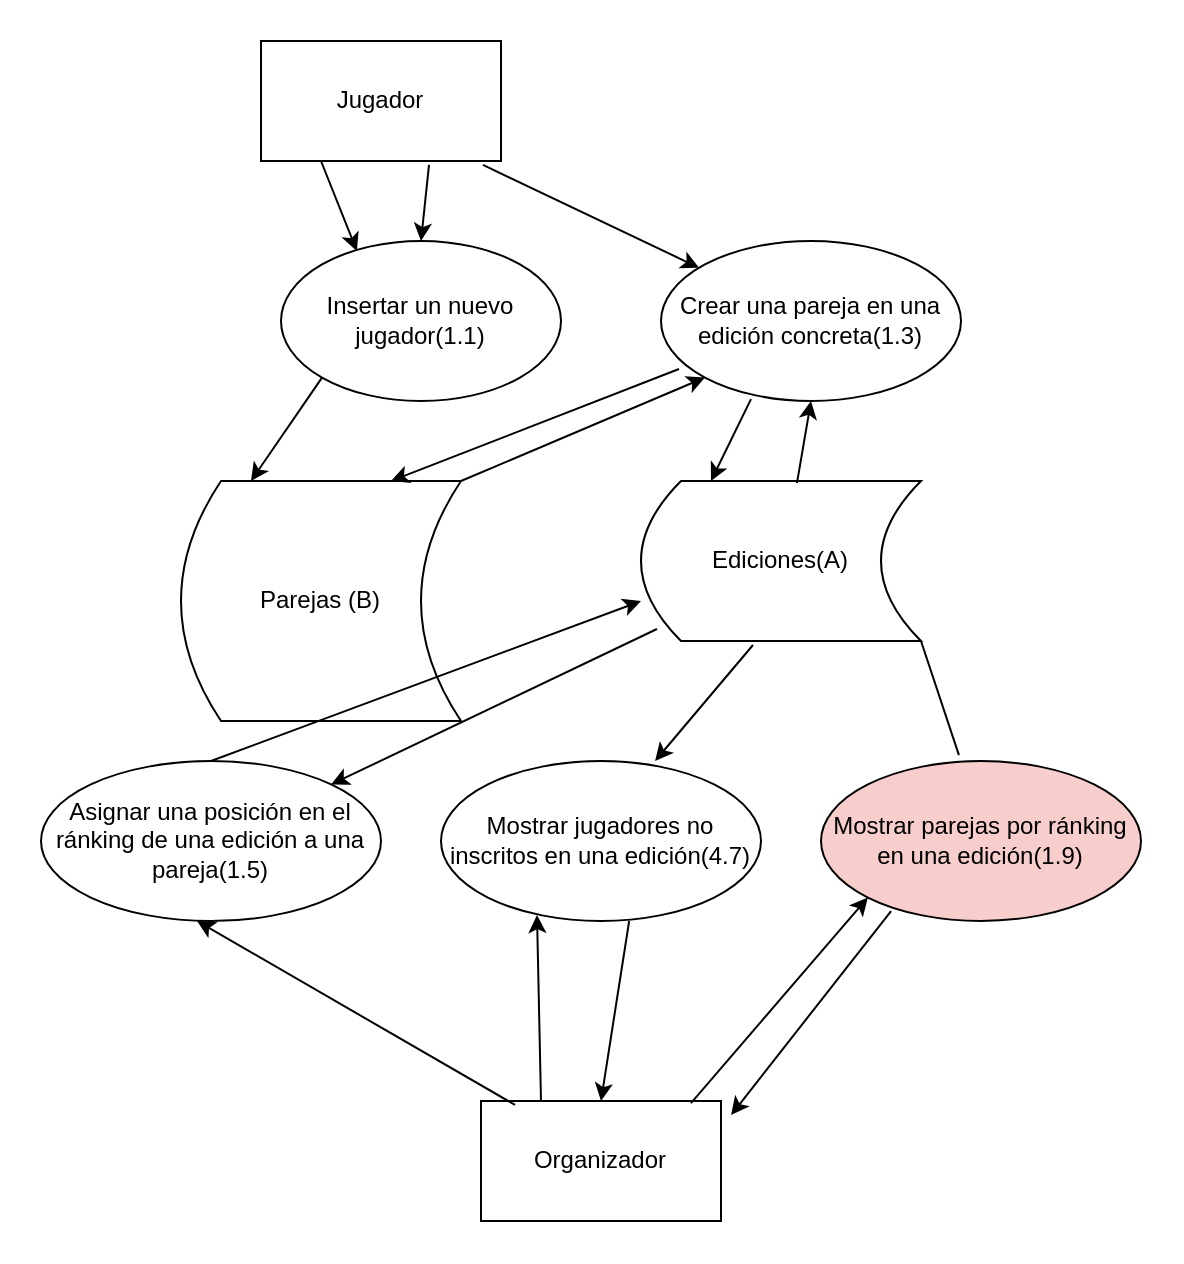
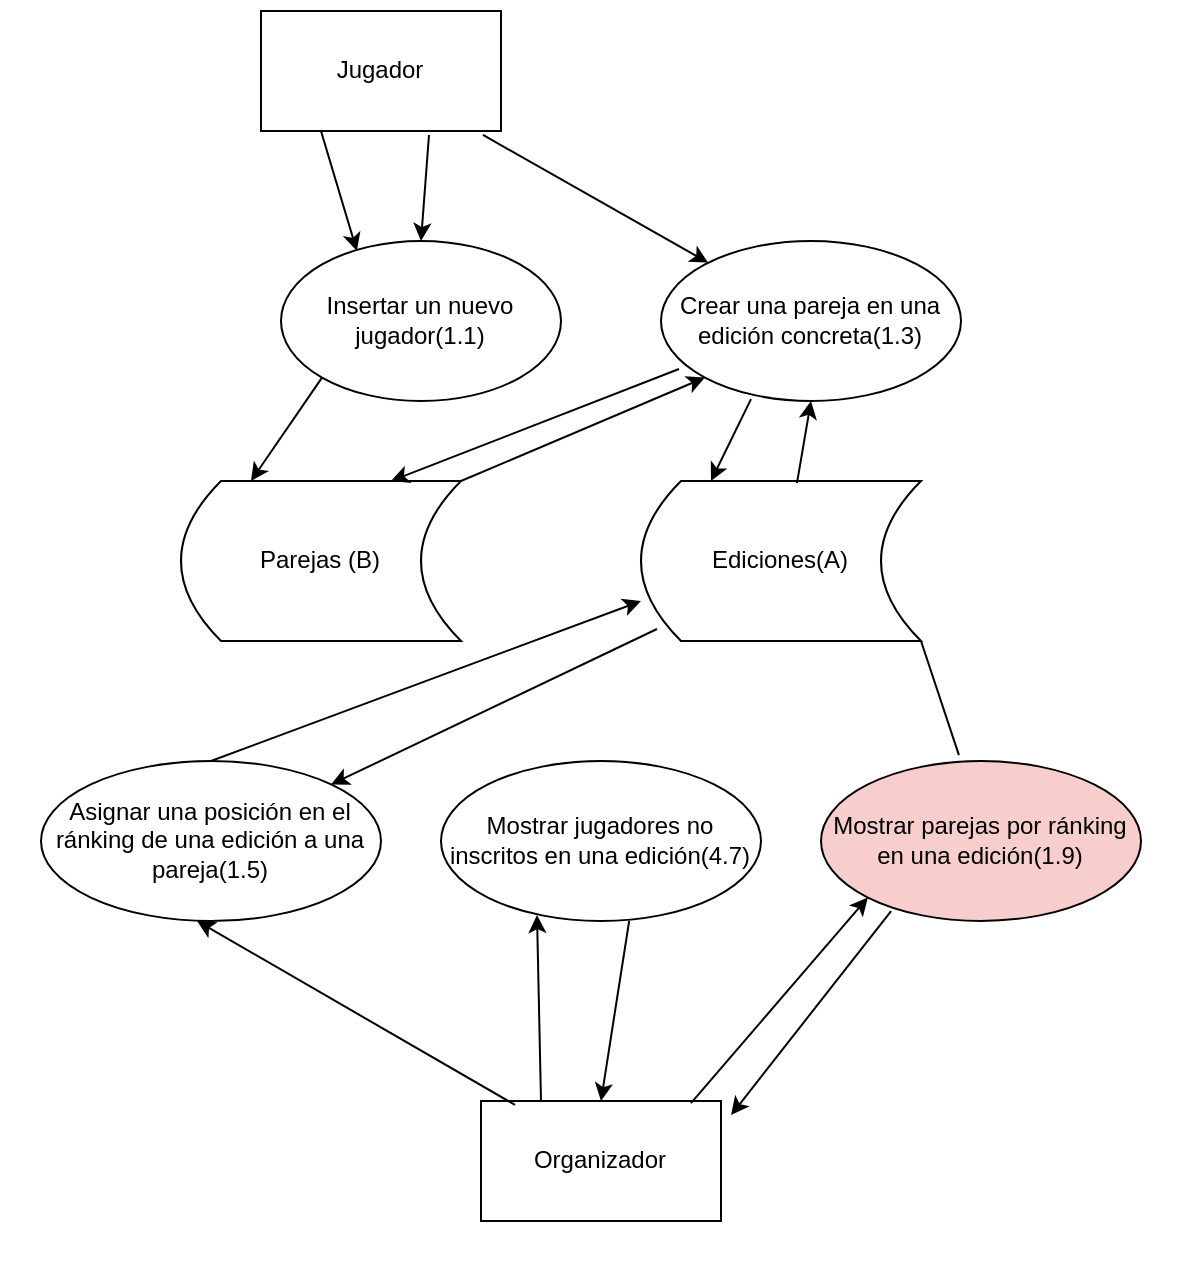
node "Jugador": moved (381, 101) -> (381, 71)
node "Parejas (B)": size 280x240 -> 280x160
edge "Ediciones(A)" -> "Mostrar jugadores no inscritos en una edición(4.7)": removed
